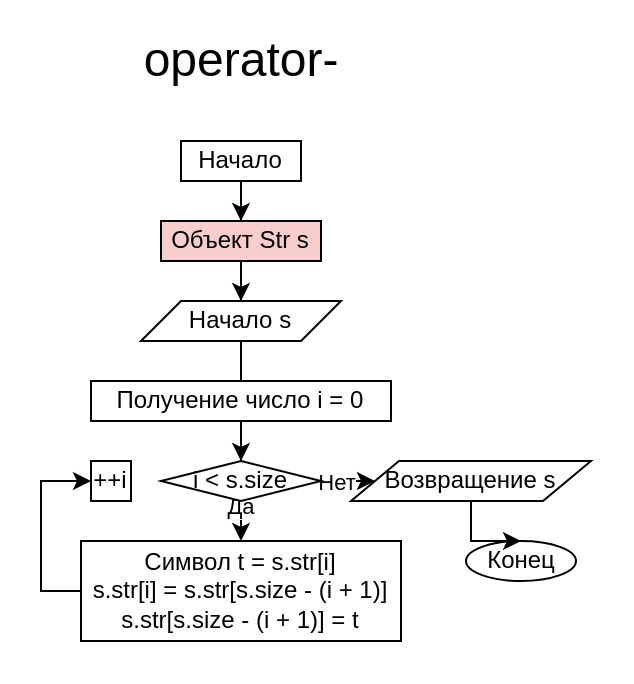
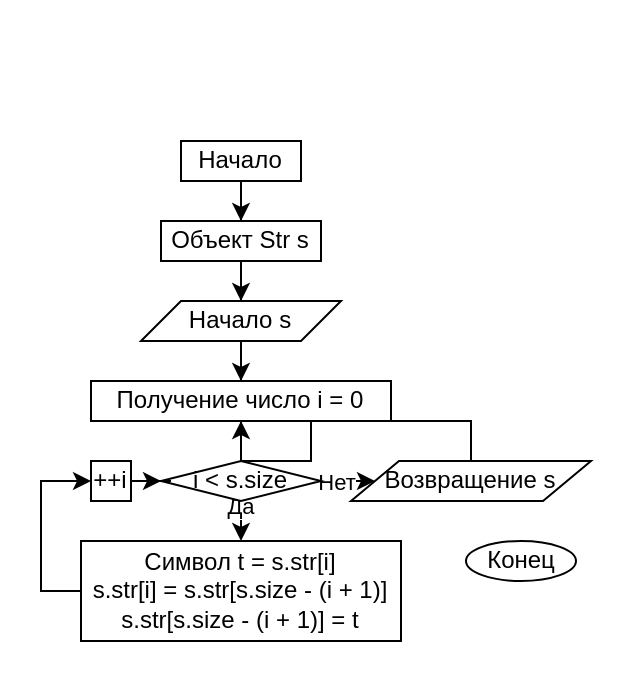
node "operator-": removed
node "Объект Str s": fillcolor #f8cecc -> #ffffff
edge "Начало s" -- "Получение число i = 0": arrowhead none -> classic
edge "Получение число i = 0" -> "i < s.size": arrowhead classic -> none
edge "++i" -> "i < s.size": added
edge "Возвращение s" -> "Конец": now "Возвращение s" -> "Получение число i = 0"
